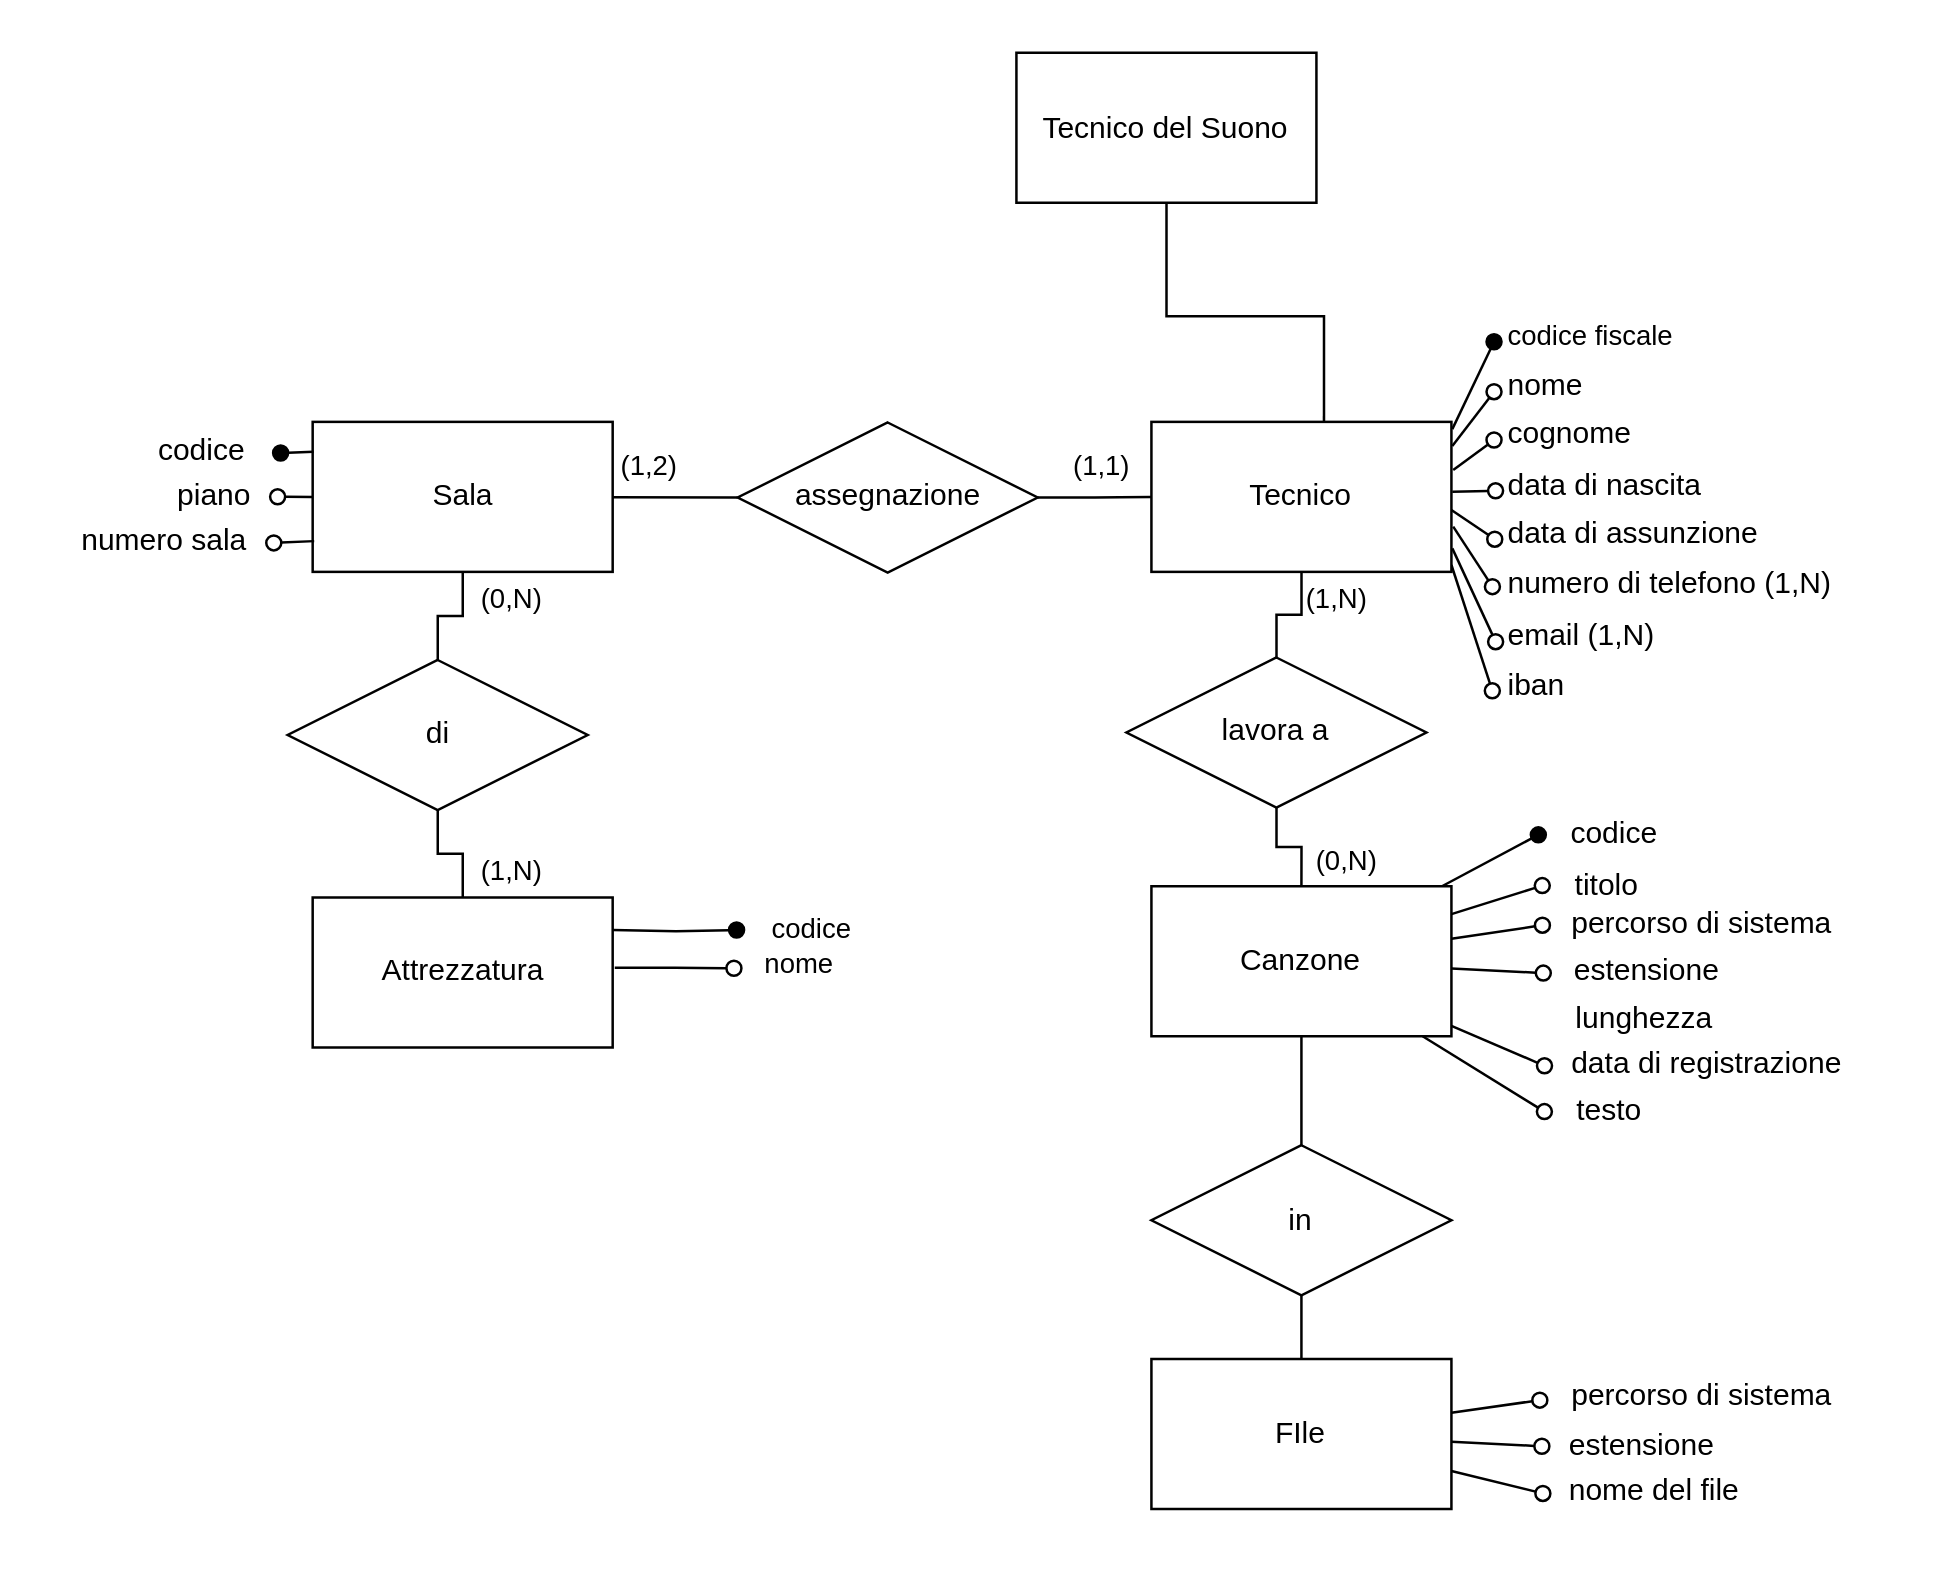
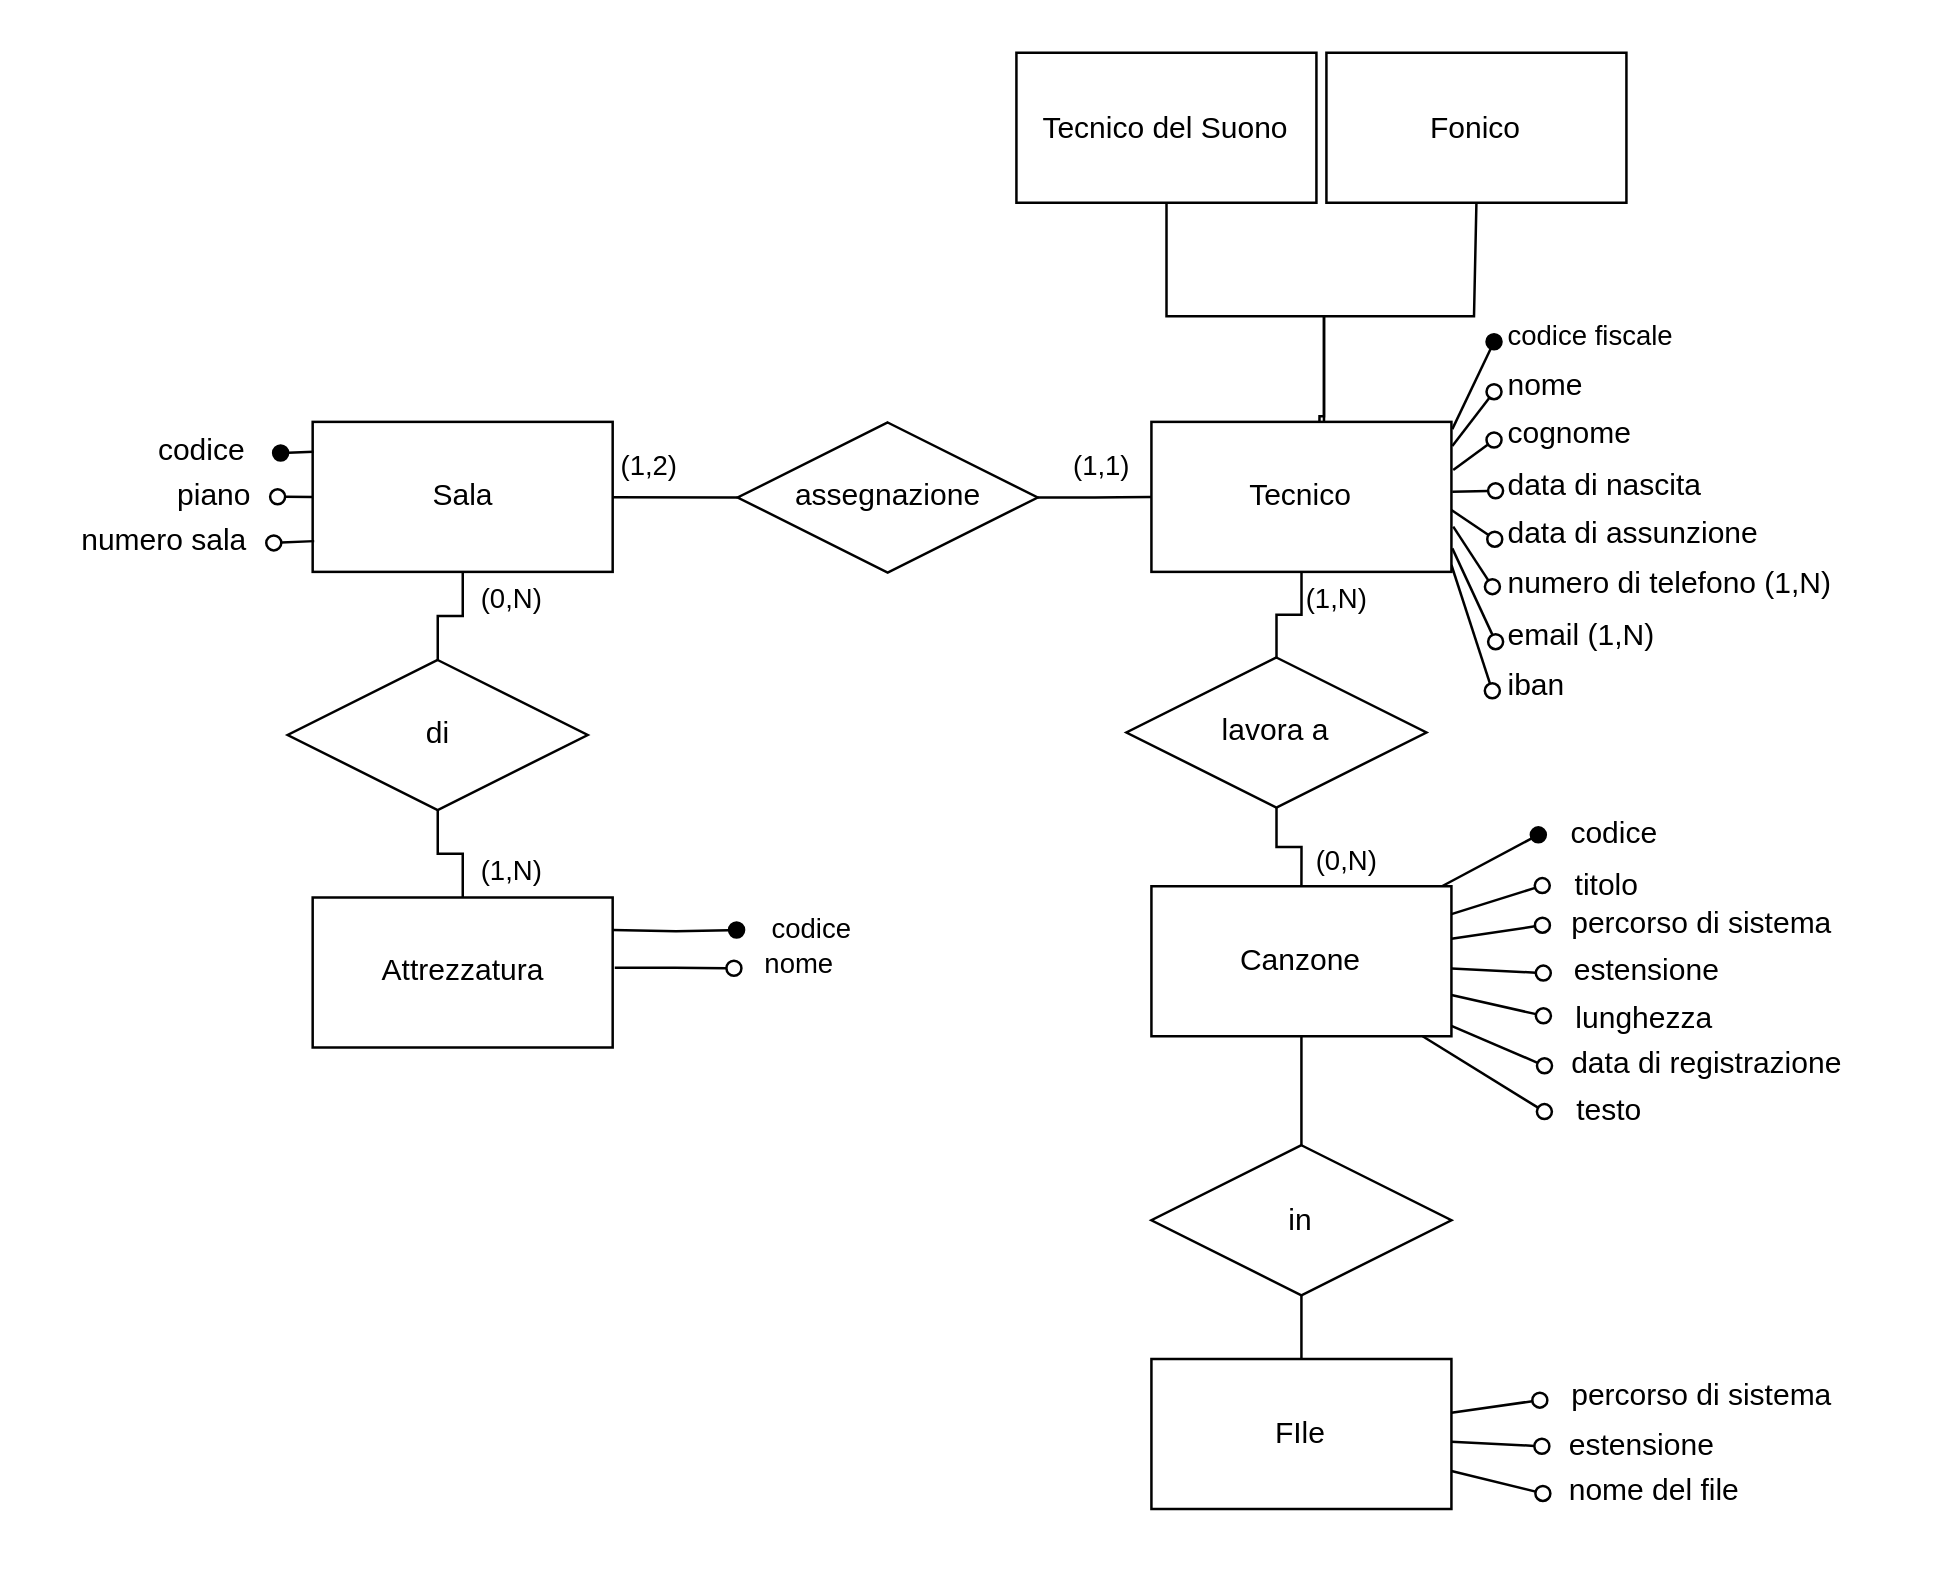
node "Fonico": added
edge "Fonico" -- "Tecnico": added
edge "Canzone" -> "lunghezza": added
